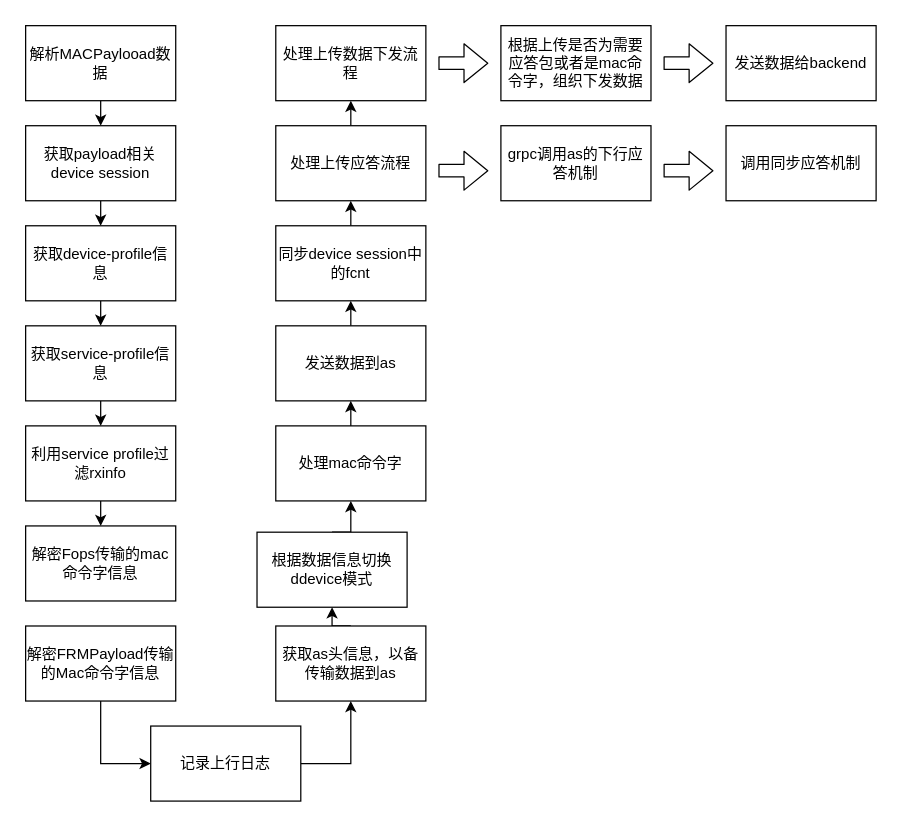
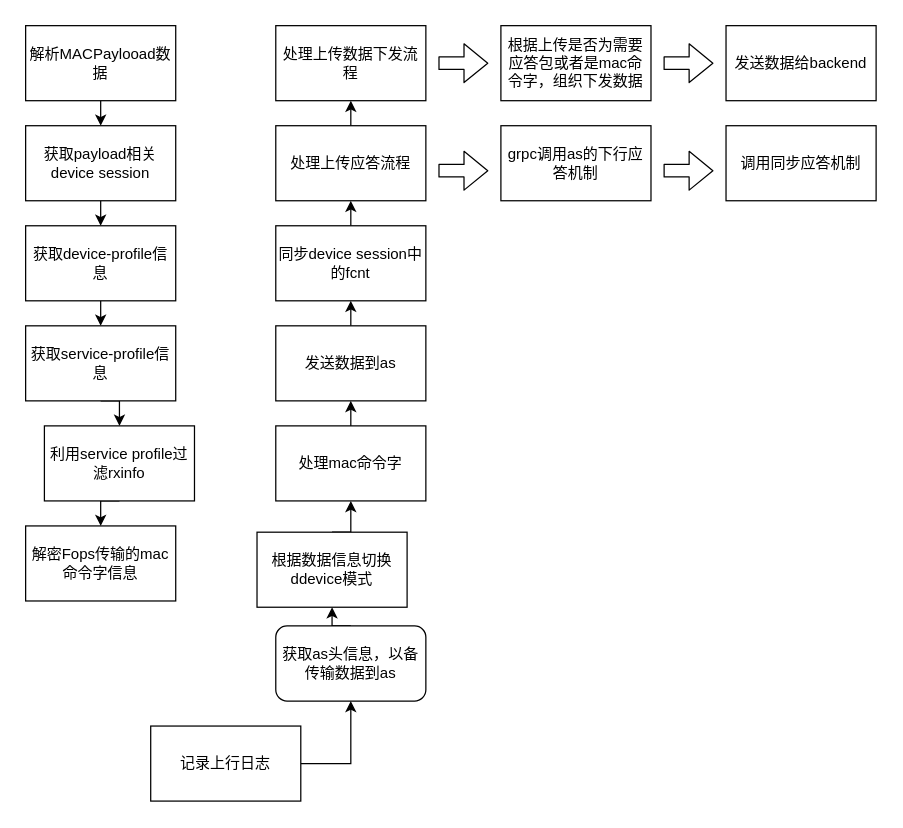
node "利用service profile过滤rxinfo": moved (101, 463) -> (119, 463)
node "解密FRMPayload传输的Mac命令字信息": removed
node "获取as头信息，以备传输数据到as": shape rectangle -> rounded rectangle
edge "解密FRMPayload传输的Mac命令字信息" -> "记录上行日志": removed
